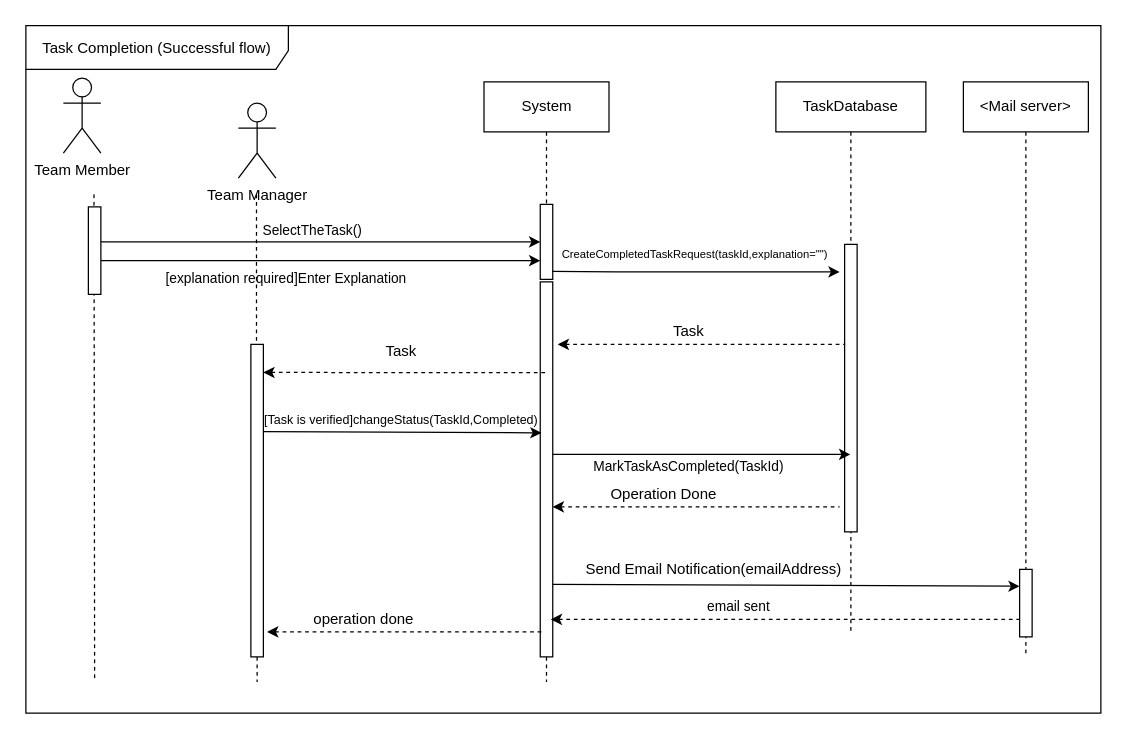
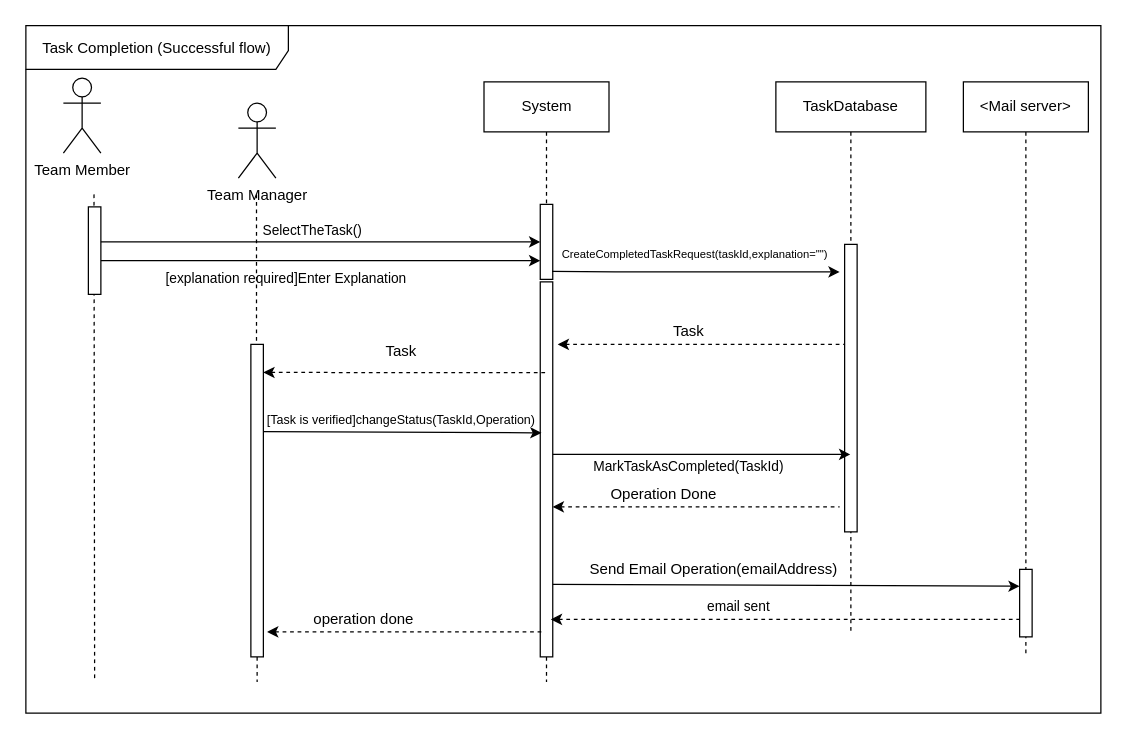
node "[Task is verified]changeStatus(TaskId,Completed)": label "[Task is verified]changeStatus(TaskId,Completed)" -> "[Task is verified]changeStatus(TaskId,Operation)"
node "Send Email Notification(emailAddress)": label "Send Email Notification(emailAddress)" -> "Send Email Operation(emailAddress)"
